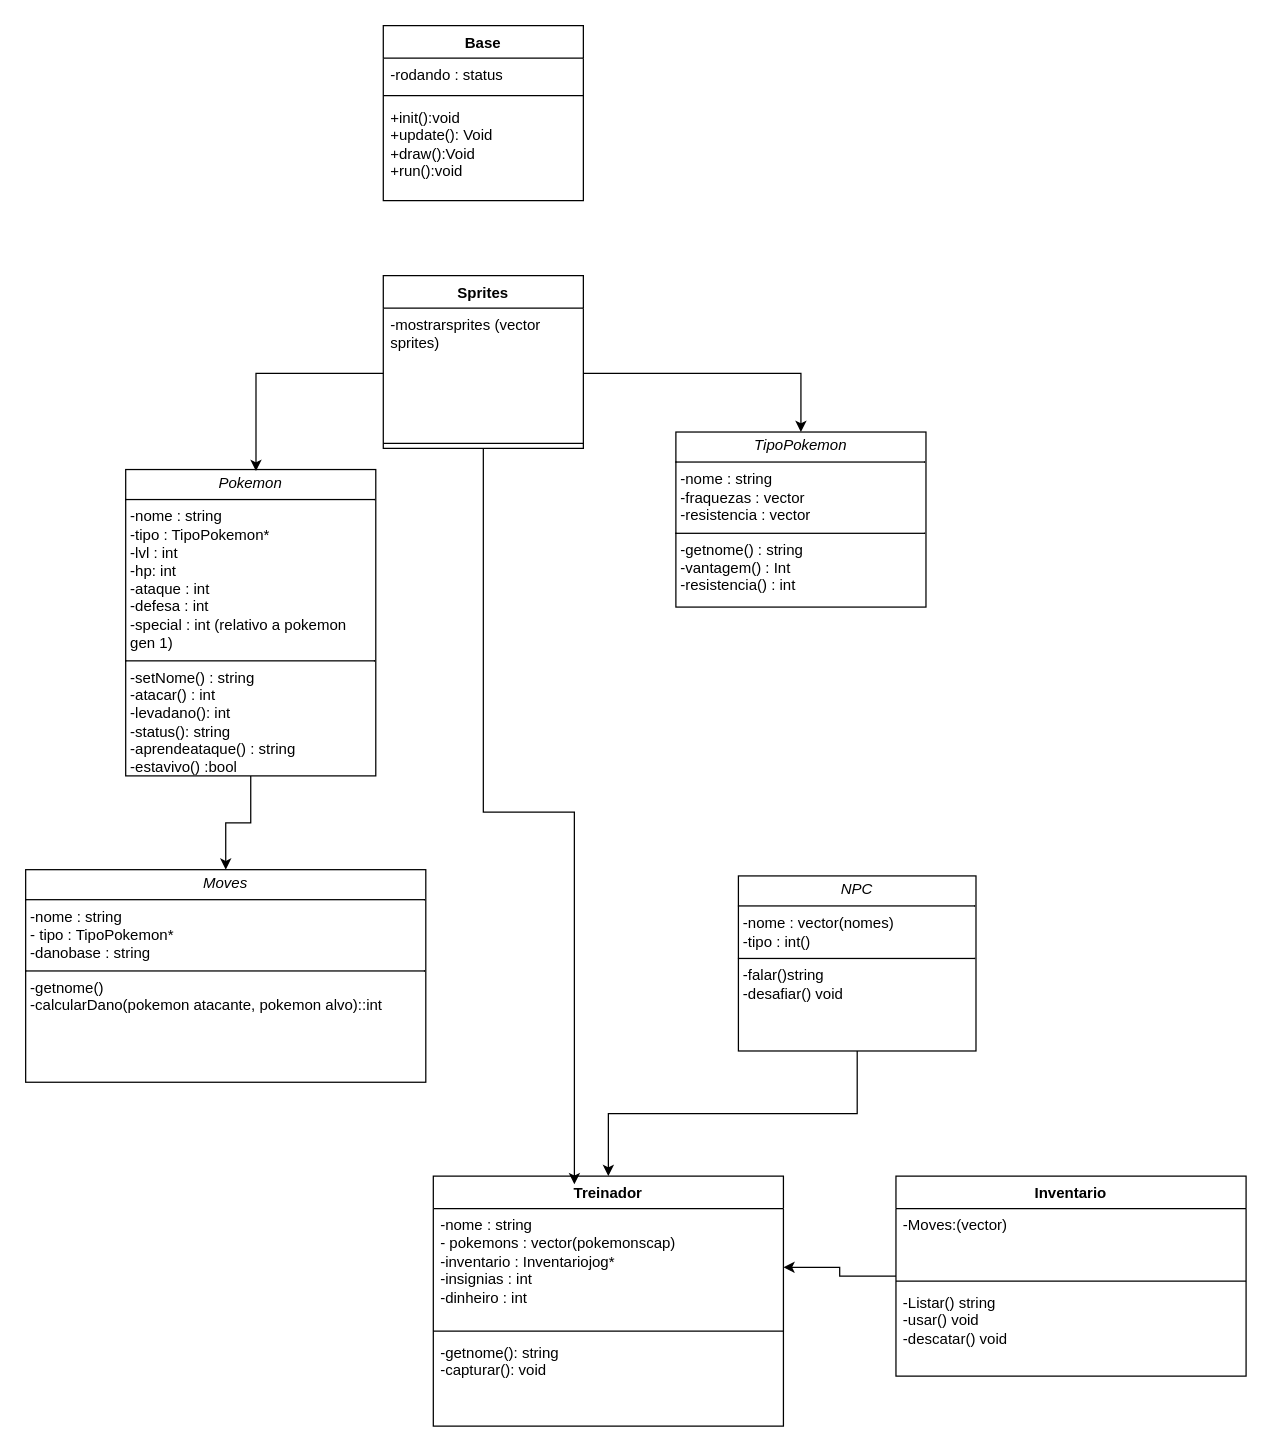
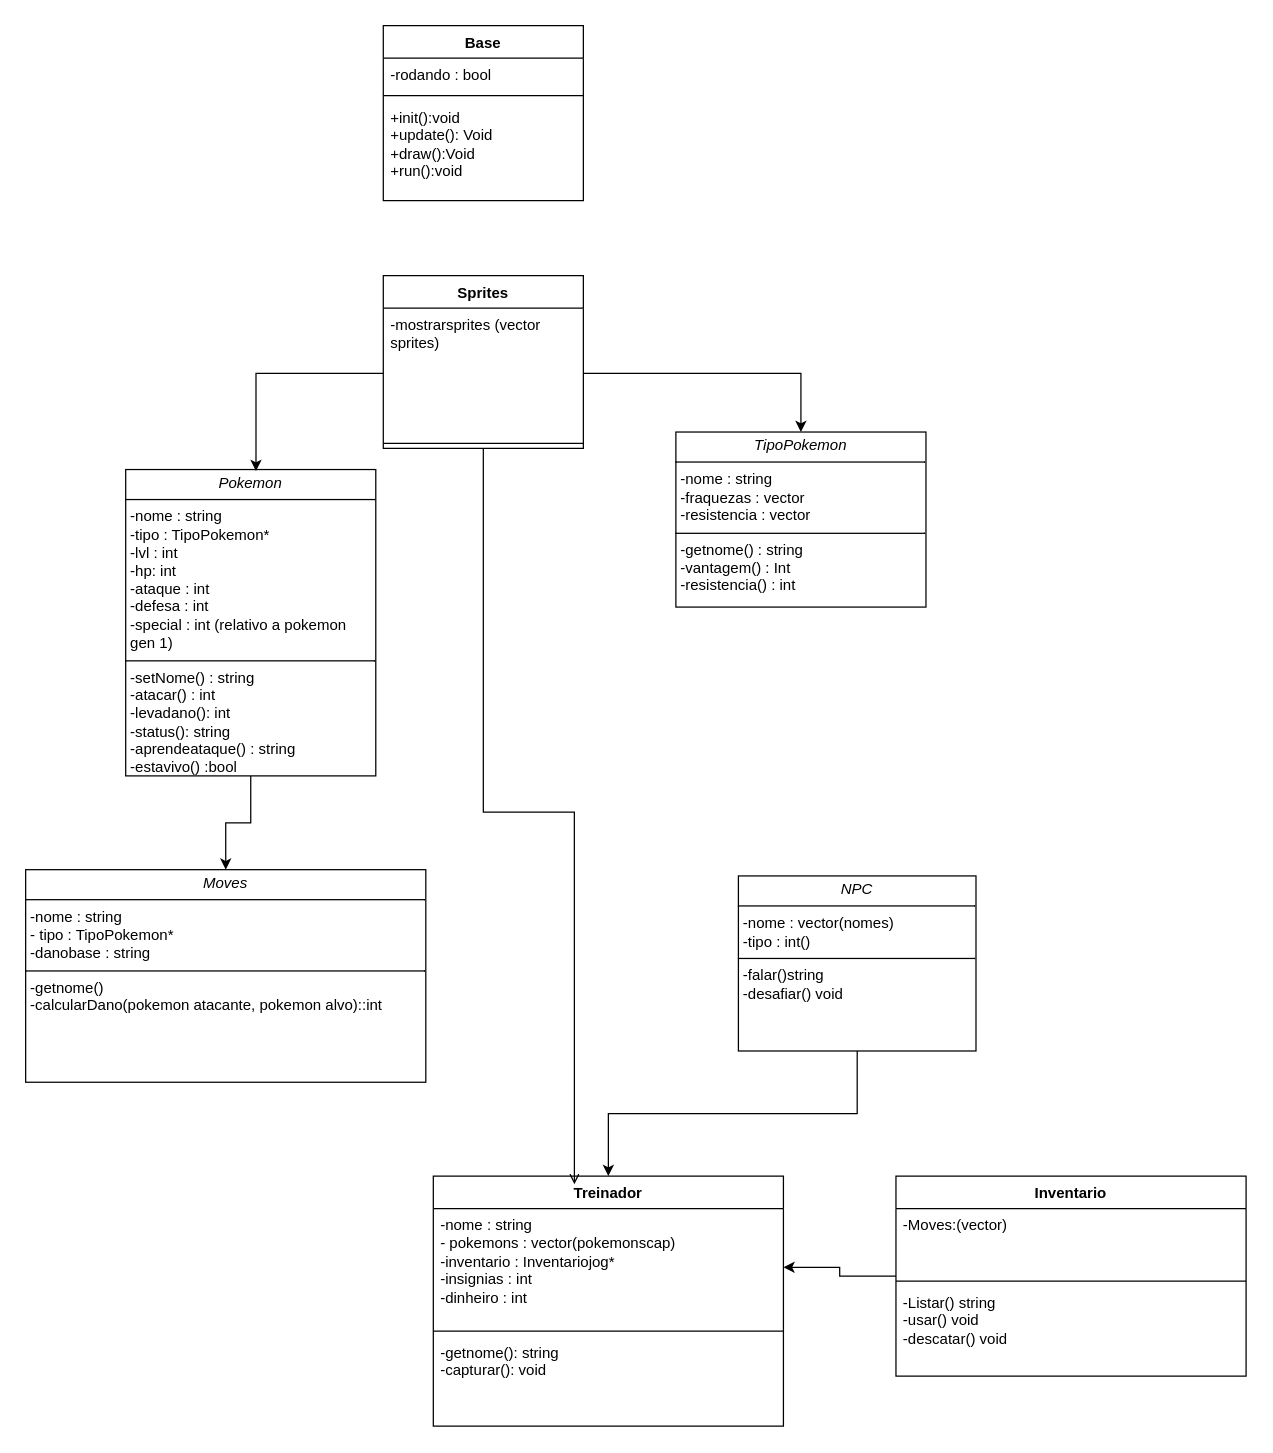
node "-rodando : status": label "-rodando : status" -> "-rodando : bool"
edge "Sprites" -> "Treinador": arrowhead classic -> open
